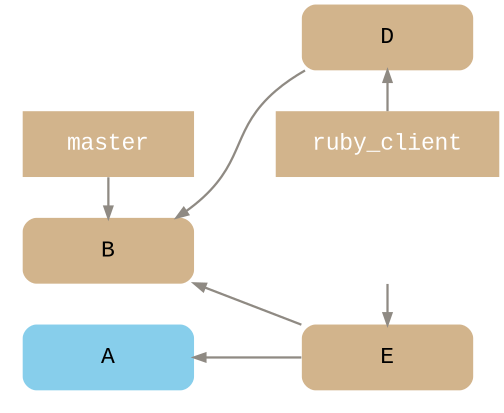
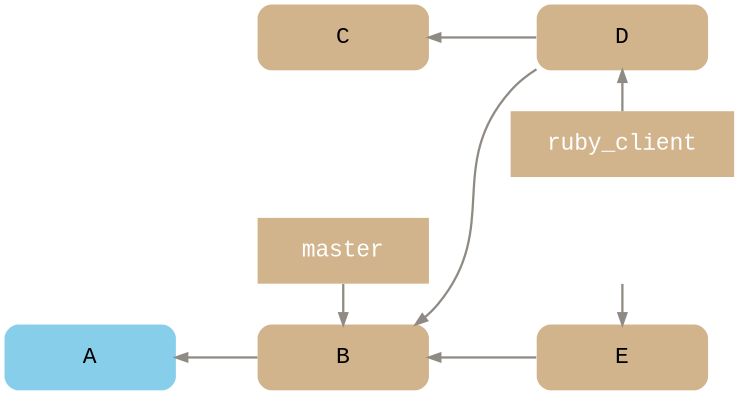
node "C": added
edge "E" -> "A": now "B" -> "A"
